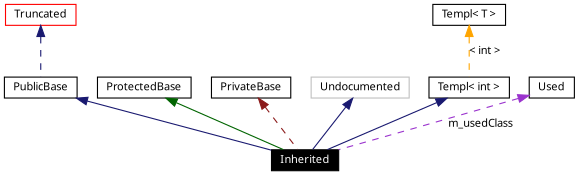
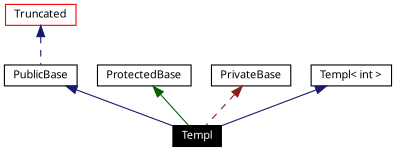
node "Templ< T >": removed
node "Undocumented": removed
node "Used": removed
node "Inherited": label "Inherited" -> "Templ"
